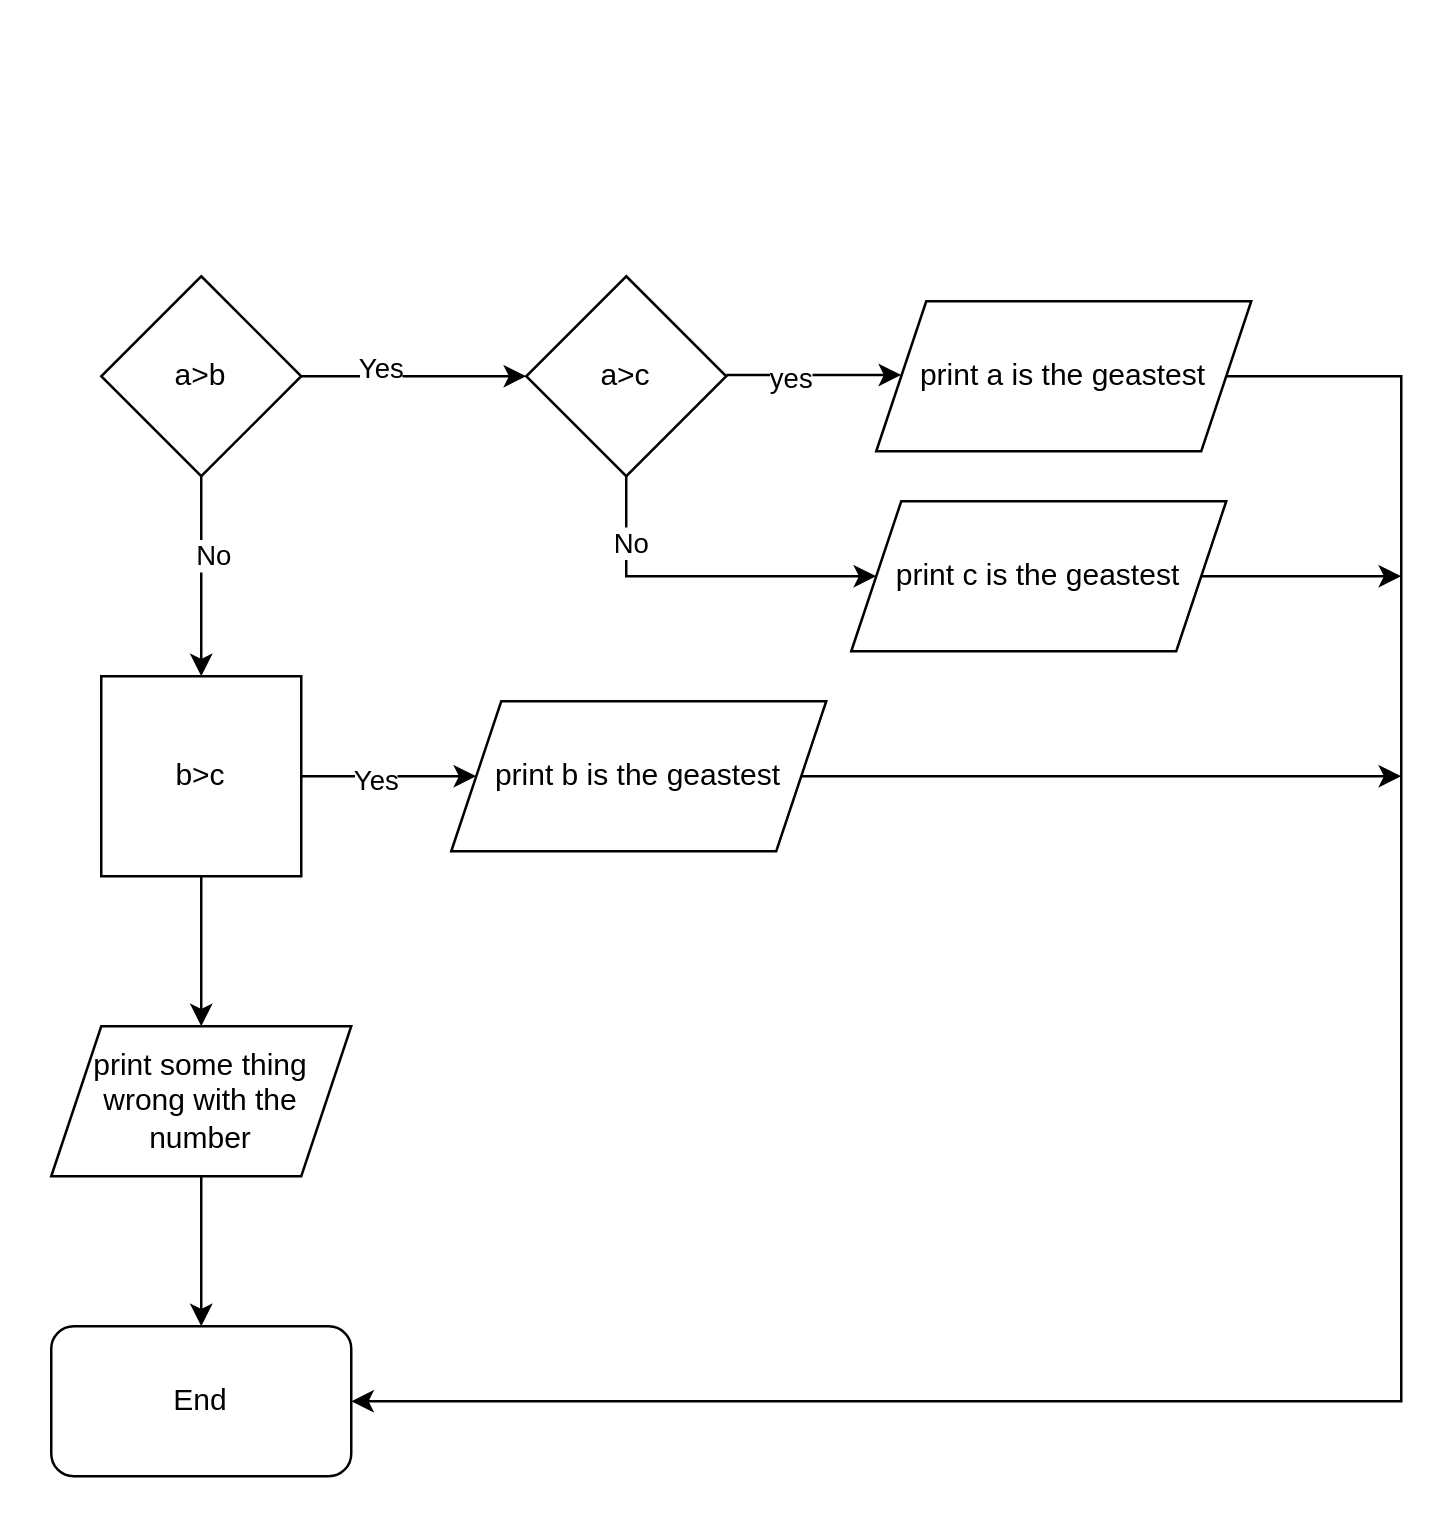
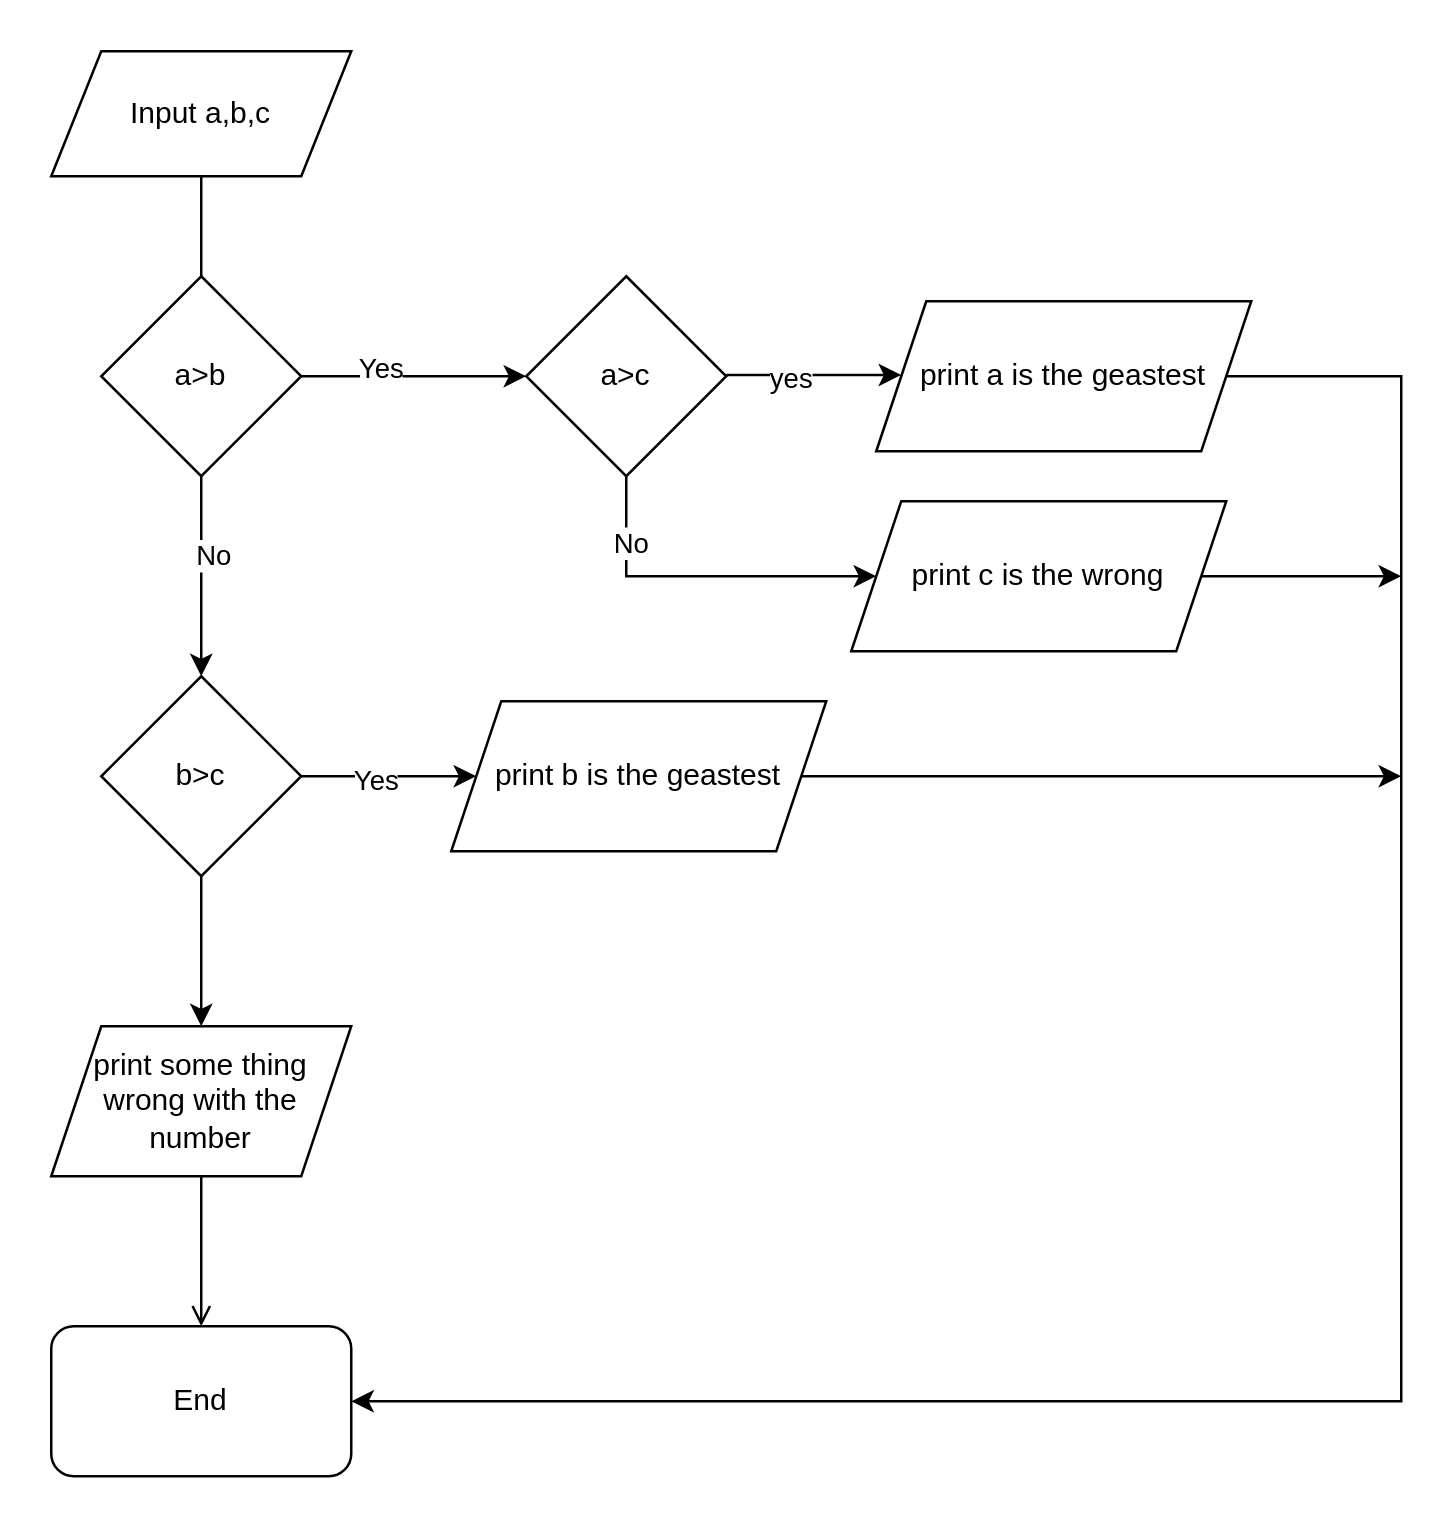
node "Input a,b,c": added
edge "Input a,b,c" -- "a>b": added
node "print c is the geastest": label "print c is the geastest" -> "print c is the wrong"
node "b>c": shape rectangle -> diamond
edge "print some thing wrong with the number" -> "End": arrowhead classic -> open
